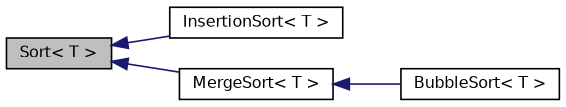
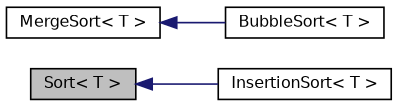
edge "MergeSort< T >" -> "Sort< T >": removed
